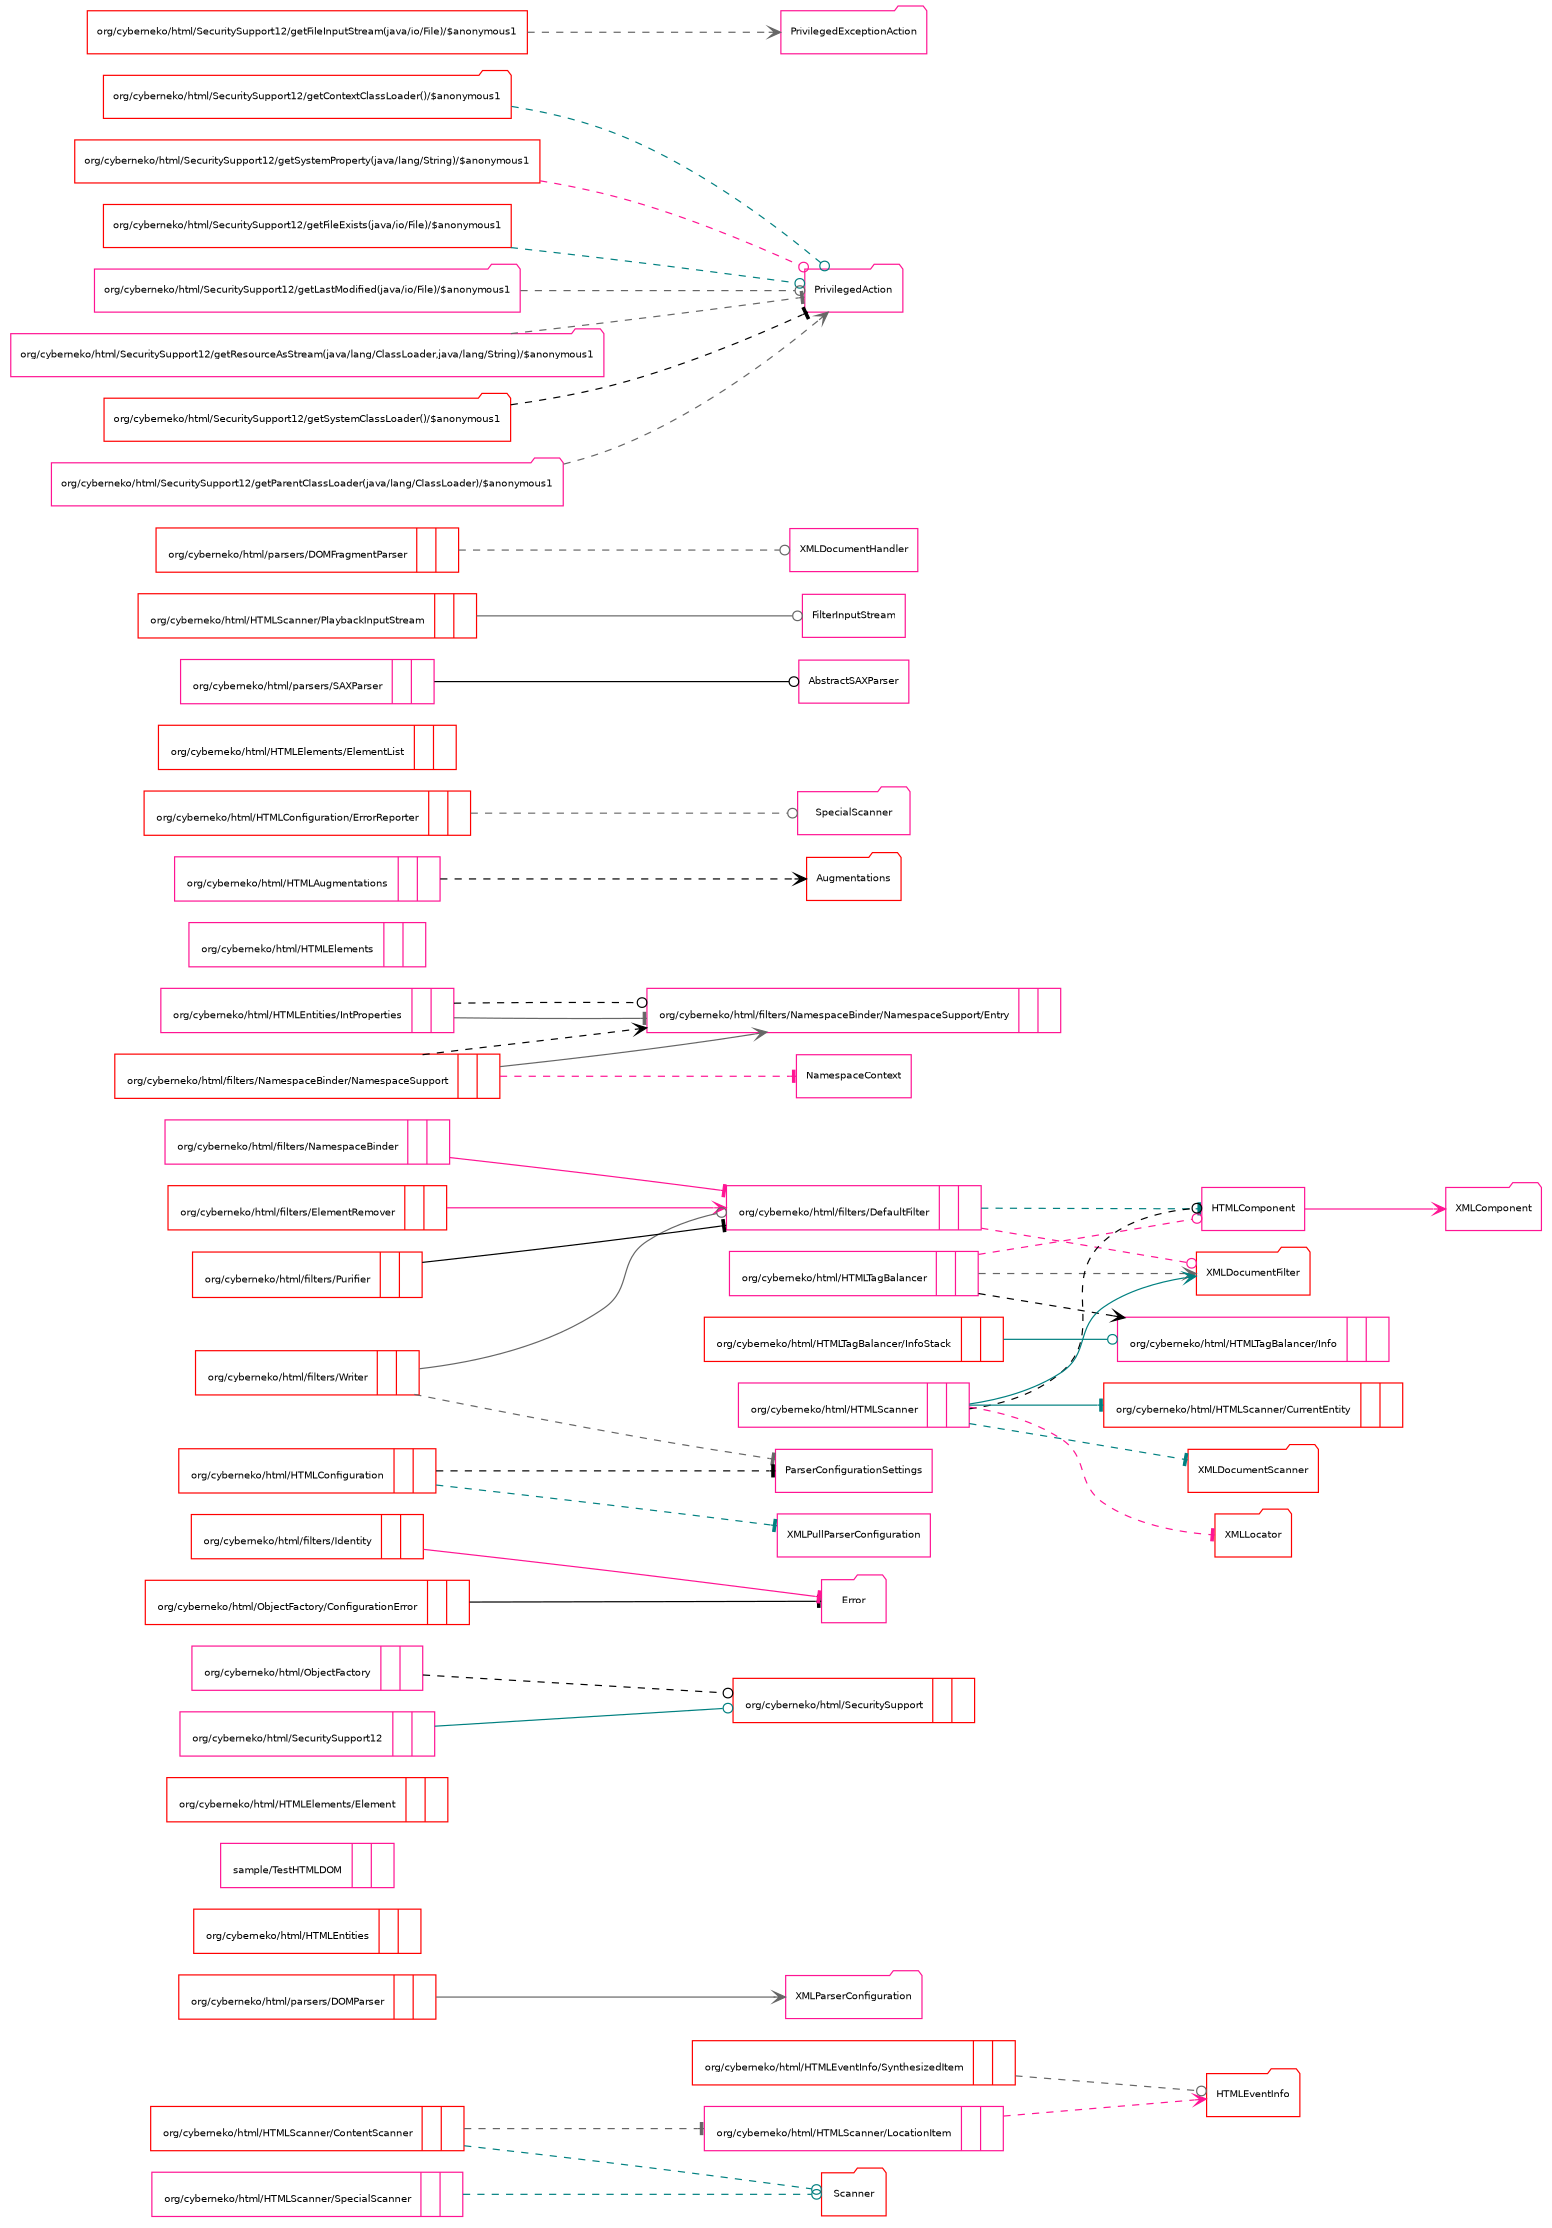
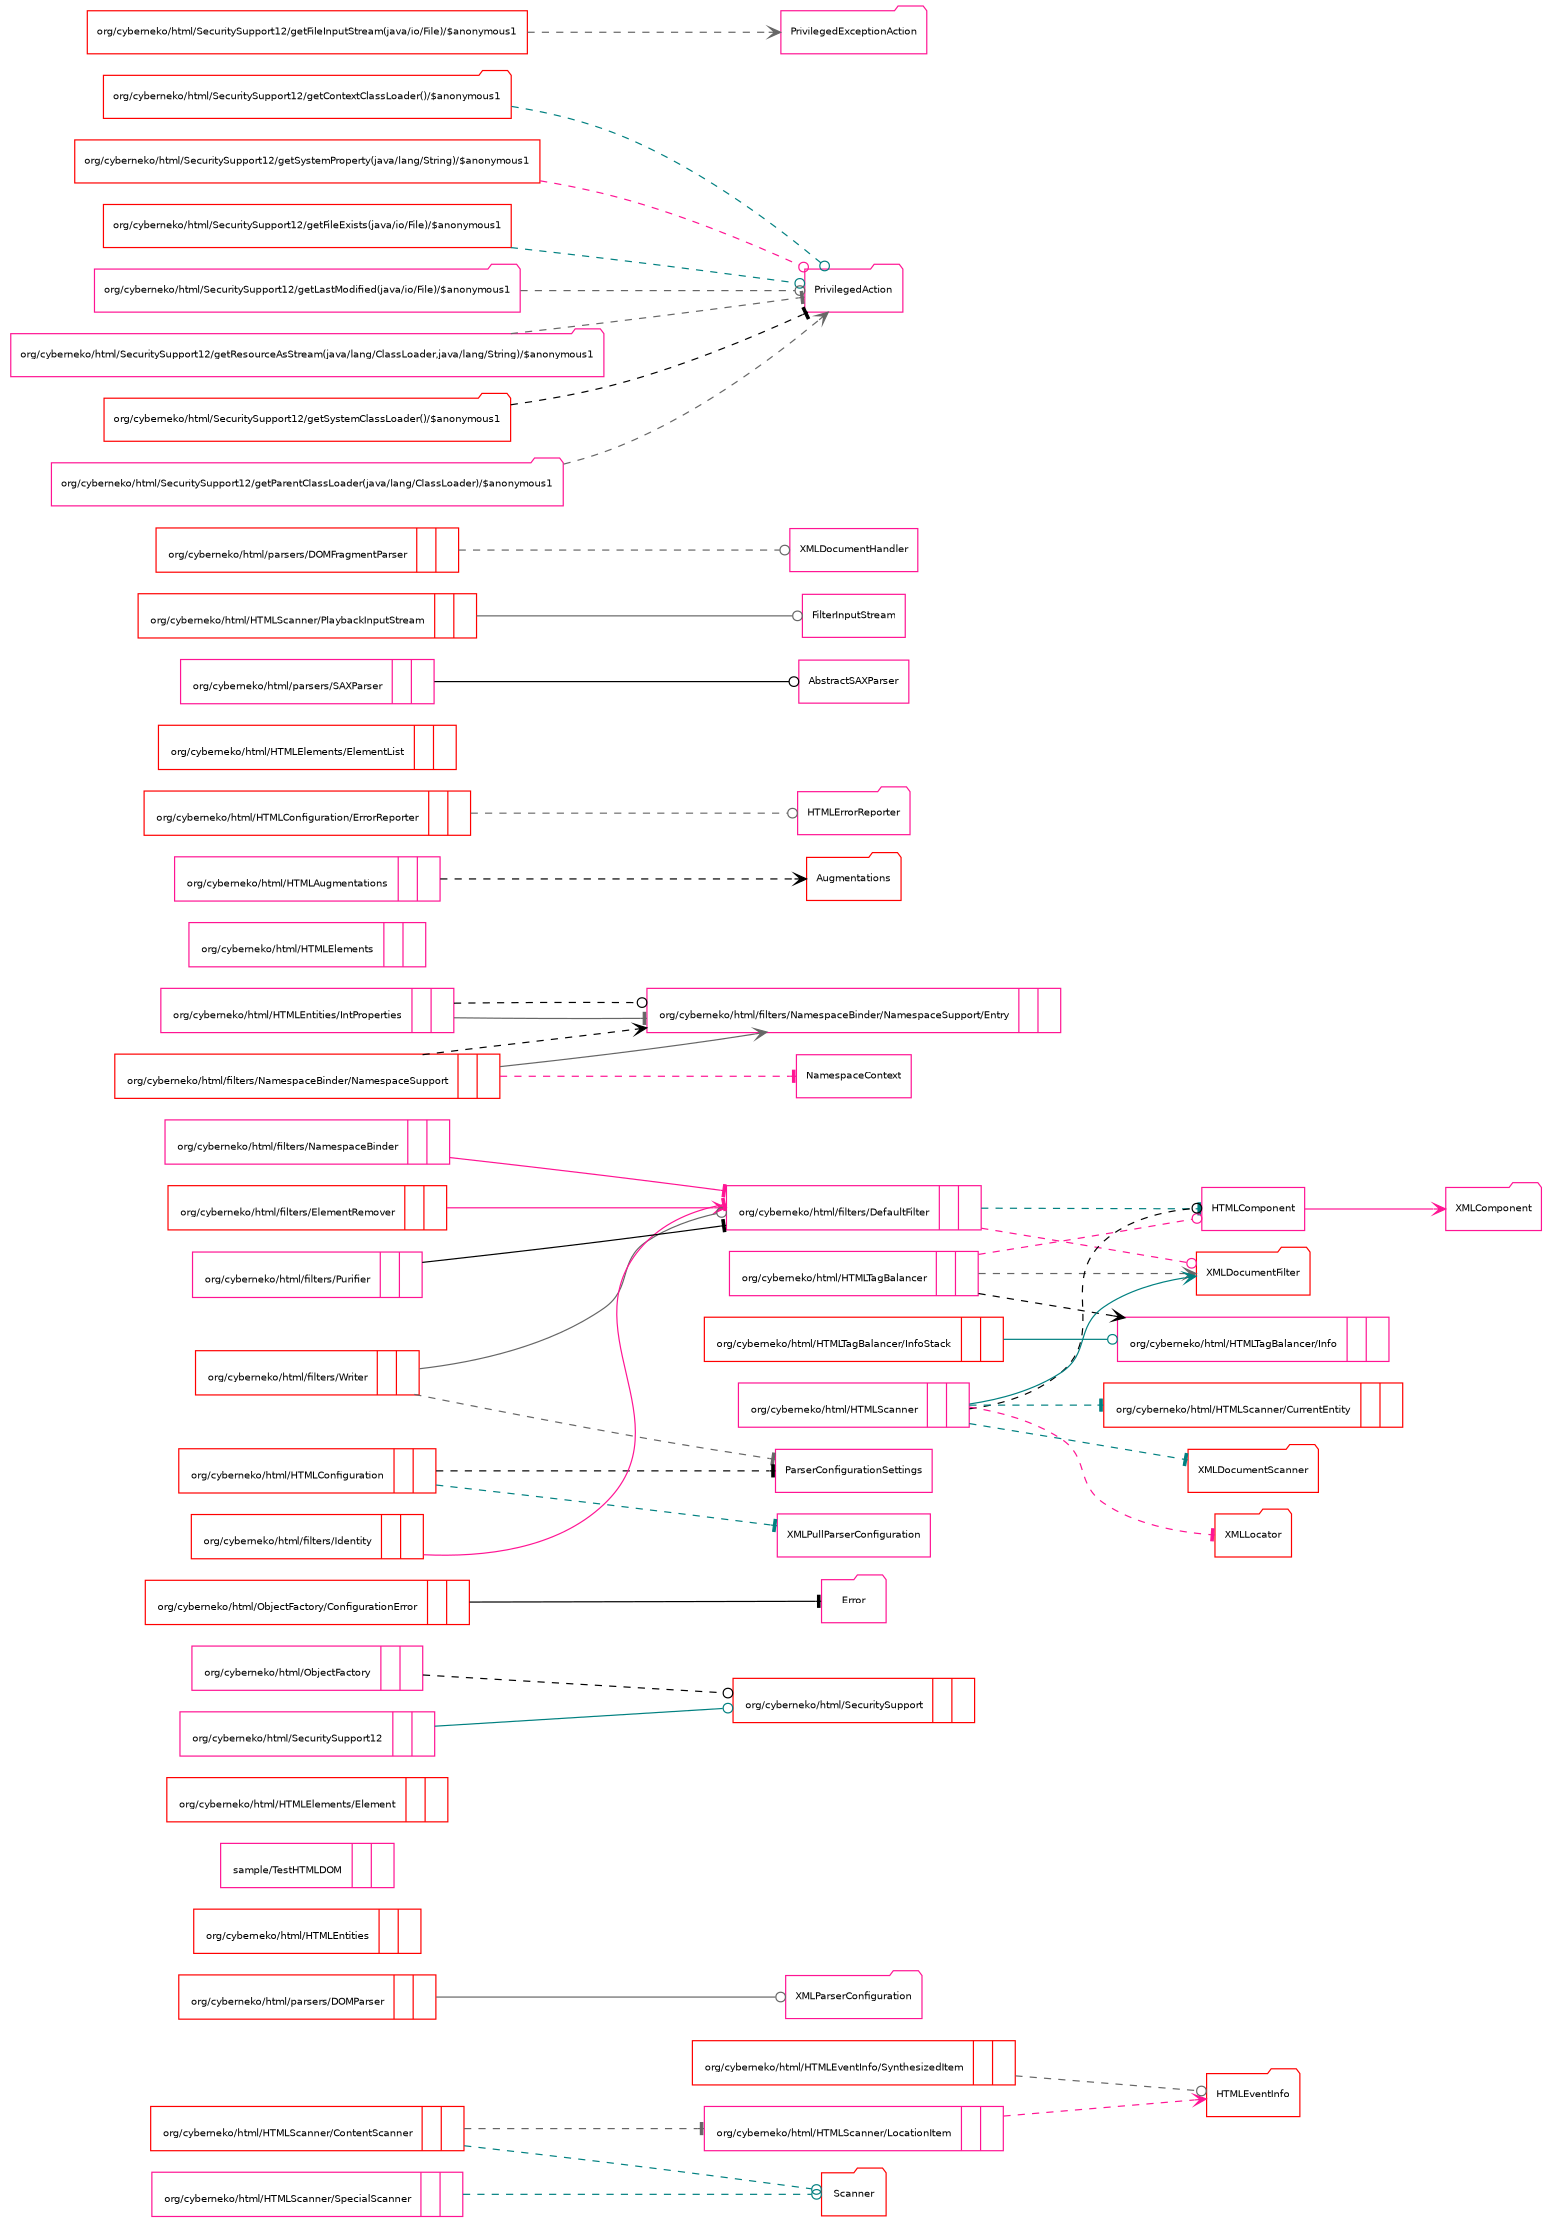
node "SpecialScanner": label "SpecialScanner" -> "HTMLErrorReporter"
node "org/cyberneko/html/filters/Purifier": color red -> deeppink
edge "org/cyberneko/html/HTMLScanner" -> "org/cyberneko/html/HTMLScanner/CurrentEntity": style solid -> dashed
edge "org/cyberneko/html/filters/Identity" -> "Error": now "org/cyberneko/html/filters/Identity" -> "org/cyberneko/html/filters/DefaultFilter"
edge "org/cyberneko/html/parsers/DOMParser" -> "XMLParserConfiguration": arrowhead vee -> odot
